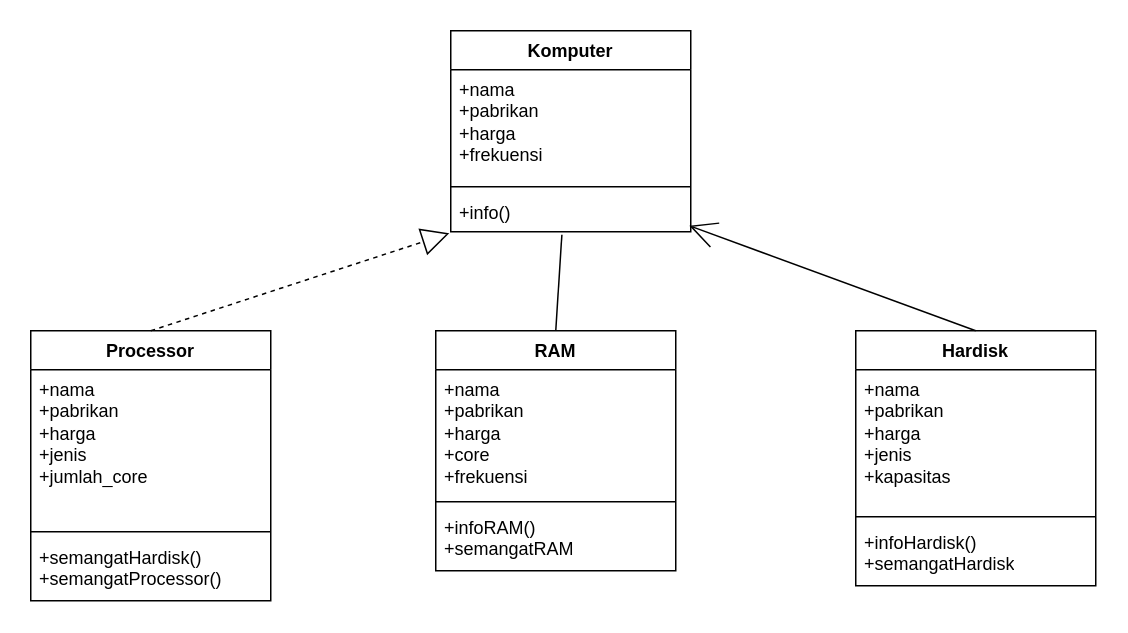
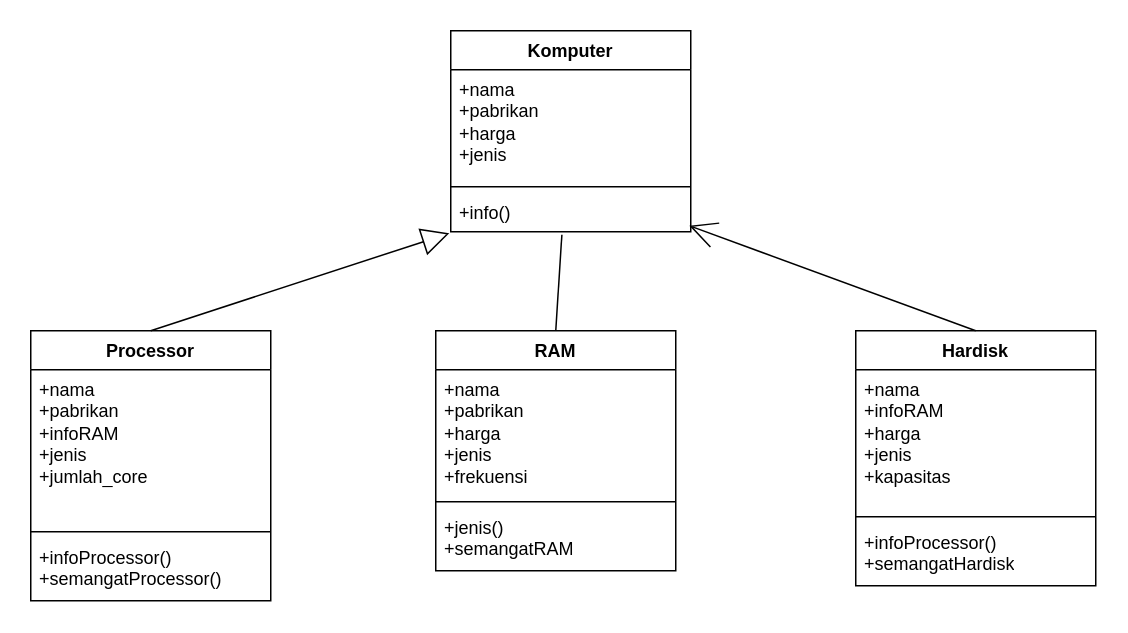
node "+nama +pabrikan +harga +frekuensi": label "+nama +pabrikan +harga +frekuensi" -> "+nama +pabrikan +harga +jenis"
edge "Processor" -> "+info()": style dashed -> solid
node "+nama+pabrikan+harga+jenis +jumlah_core": label "+nama+pabrikan+harga+jenis +jumlah_core" -> "+nama+pabrikan+infoRAM+jenis +jumlah_core"
node "+nama+pabrikan+harga+core +frekuensi": label "+nama+pabrikan+harga+core +frekuensi" -> "+nama+pabrikan+harga+jenis +frekuensi"
node "+nama+pabrikan+harga+jenis +kapasitas": label "+nama+pabrikan+harga+jenis +kapasitas" -> "+nama+infoRAM+harga+jenis +kapasitas"
node "+infoRAM() +semangatRAM": label "+infoRAM() +semangatRAM" -> "+jenis() +semangatRAM"
node "+infoHardisk() +semangatHardisk": label "+infoHardisk() +semangatHardisk" -> "+infoProcessor() +semangatHardisk"
node "+semangatHardisk() +semangatProcessor()": label "+semangatHardisk() +semangatProcessor()" -> "+infoProcessor() +semangatProcessor()"
